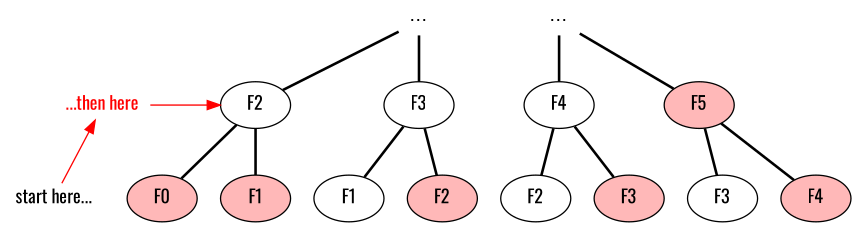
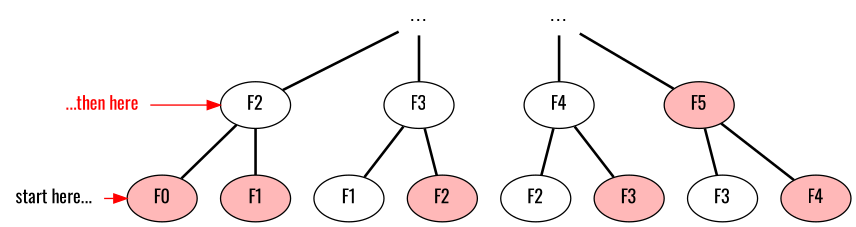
edge "start here..." -> "...then here": now "start here..." -> "F0"
